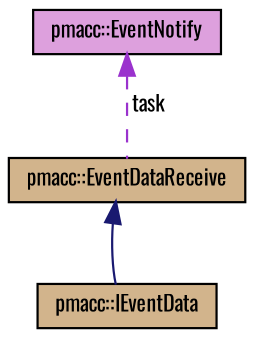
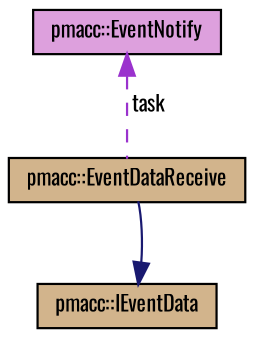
edge "pmacc::IEventData" -> "pmacc::EventDataReceive": reversed
